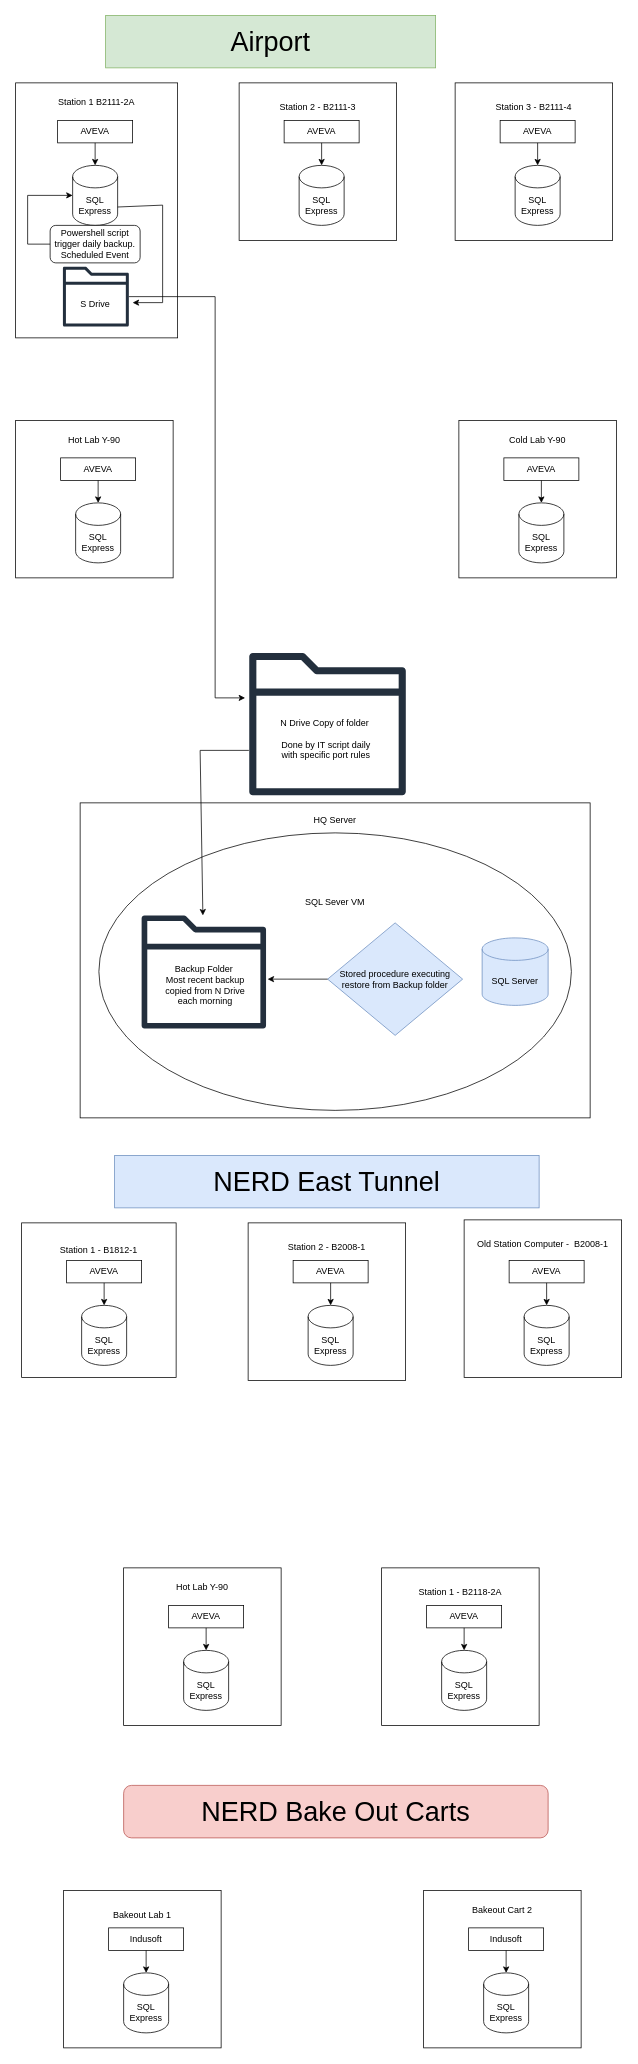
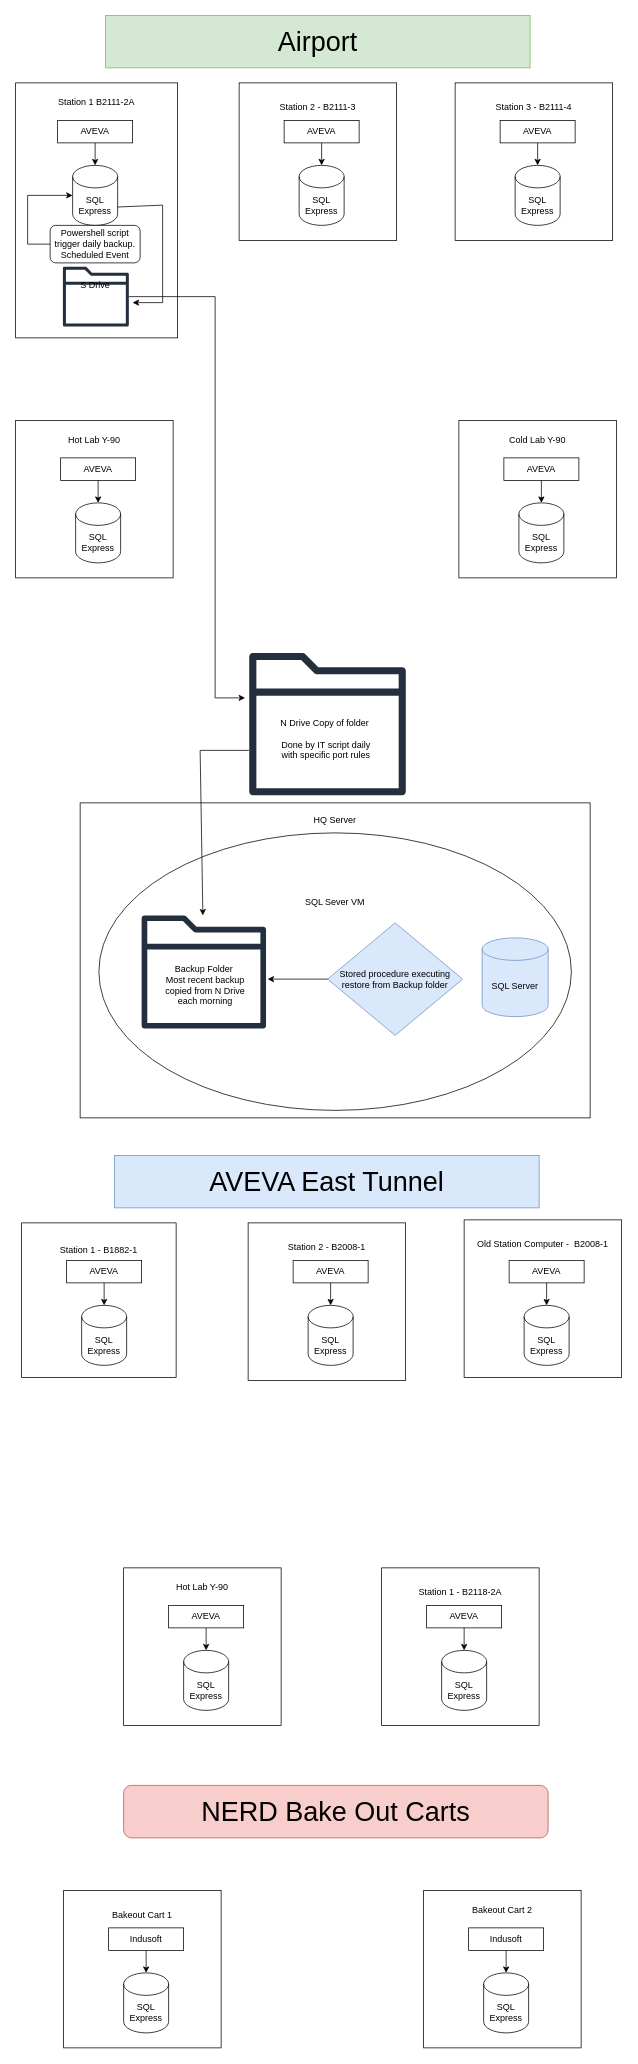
node "Airport": size 330x53 -> 425x53
node "S Drive": moved (96, 304) -> (96, 285)
node "SQL Server": size 66x68 -> 66x79
node "NERD East Tunnel": label "NERD East Tunnel" -> "AVEVA East Tunnel"
node "Station 1 - B1812-1": label "Station 1 - B1812-1" -> "Station 1 - B1882-1"
node "Bakeout Lab 1": label "Bakeout Lab 1" -> "Bakeout Cart 1"
